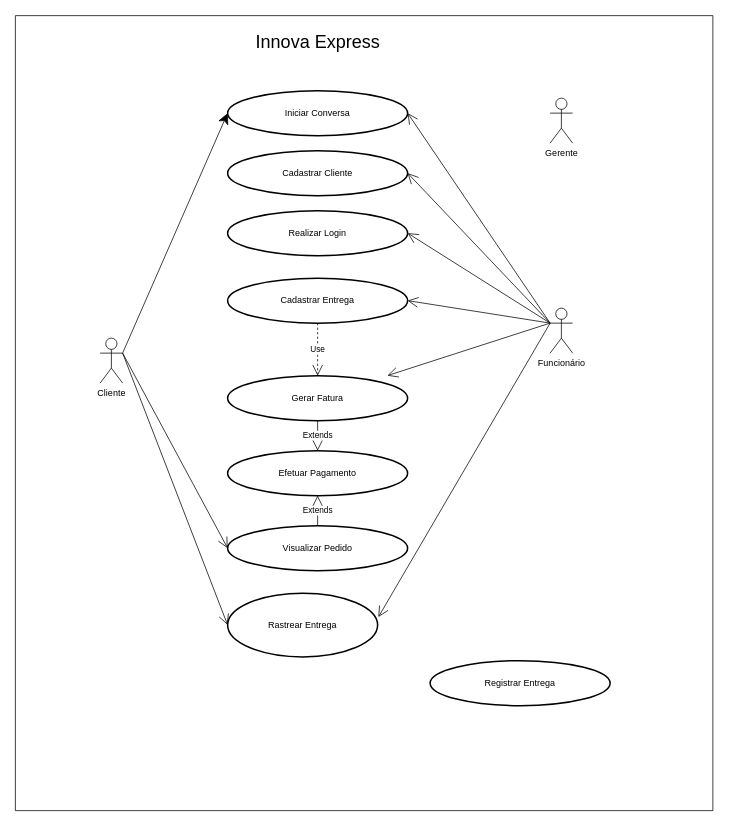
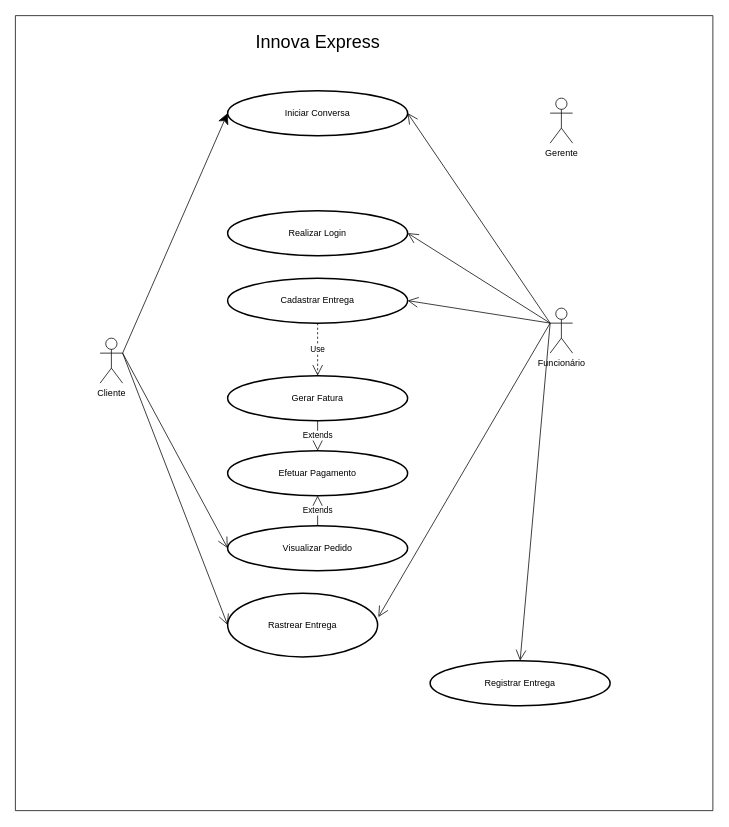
node "Cadastrar Cliente": removed
edge "Funcionário" -> "Cadastrar Cliente": removed
edge "Funcionário" -> "Gerar Fatura": now "Funcionário" -> "Registrar Entrega"
